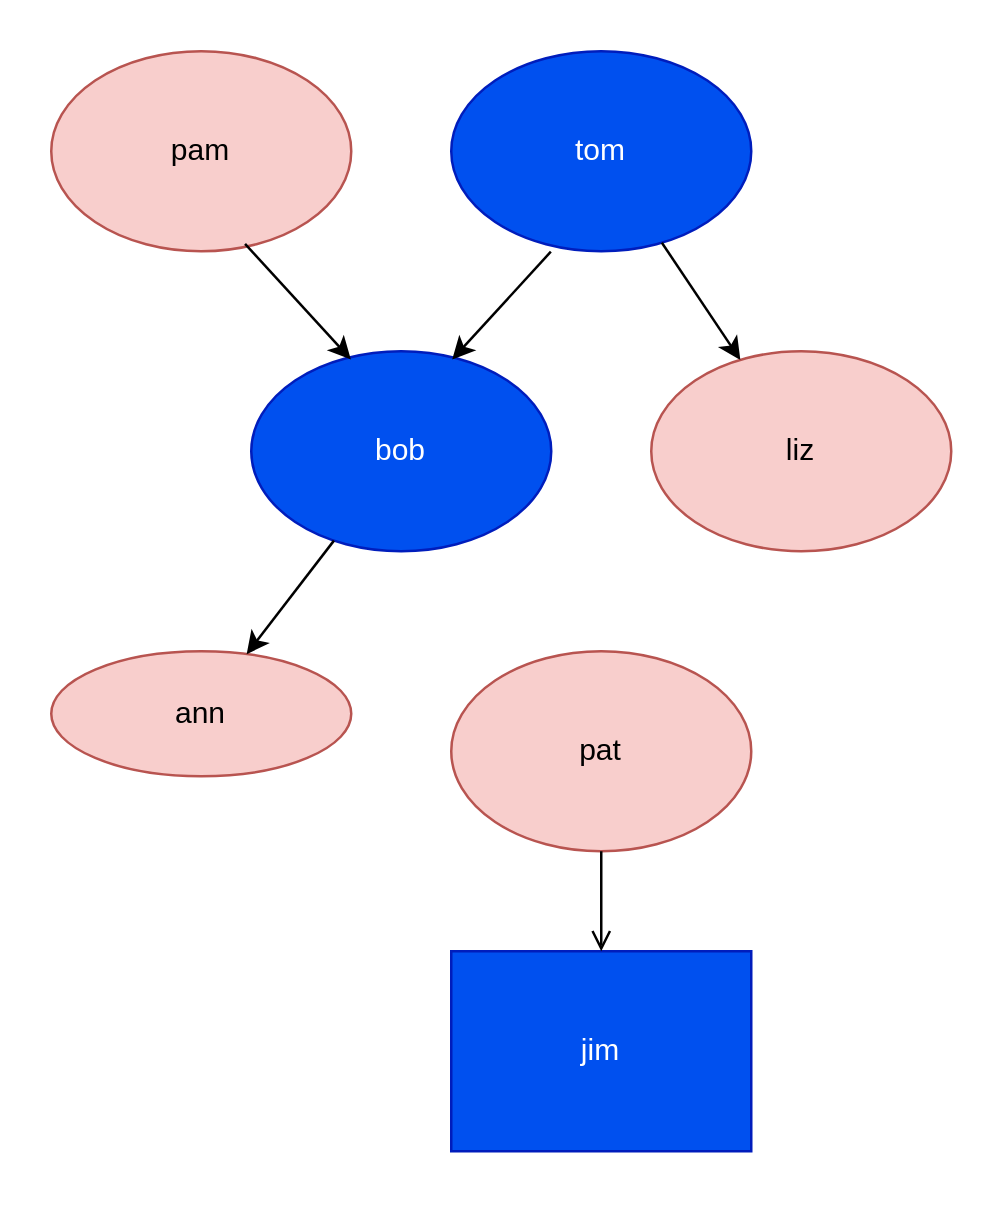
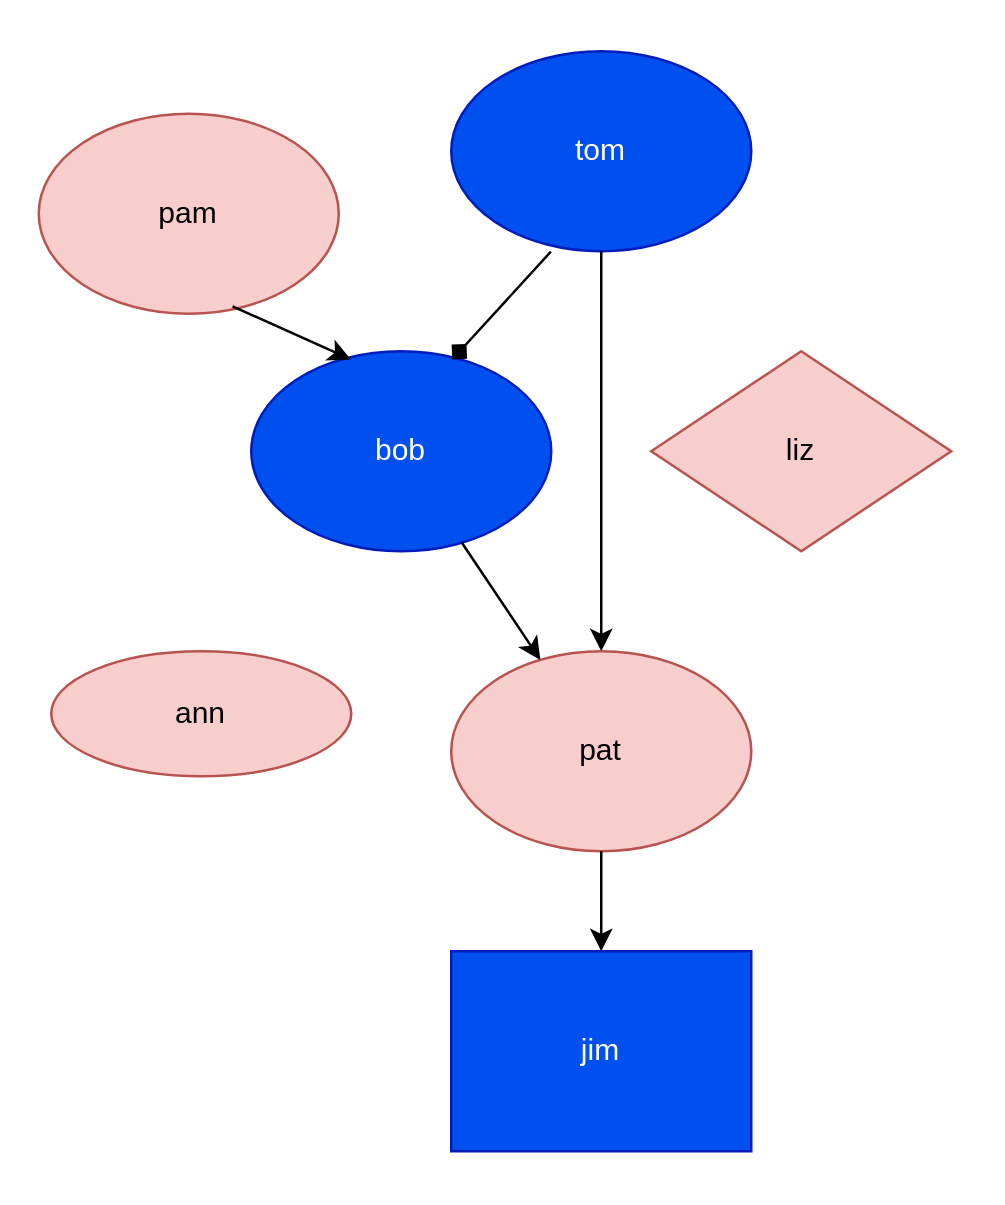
node "pam": moved (201, 151) -> (189, 214)
edge "tom" -> "liz": now "tom" -> "pat"
edge "tom" -> "bob": arrowhead classic -> diamond
node "liz": shape ellipse -> diamond
edge "bob" -> "ann": now "bob" -> "pat"
edge "pat" -> "jim": arrowhead open -> classic
